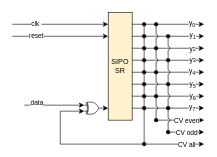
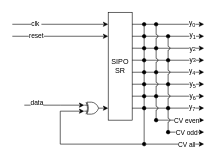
node "SIPO SR": fillcolor #fff2cc -> #ffffff
